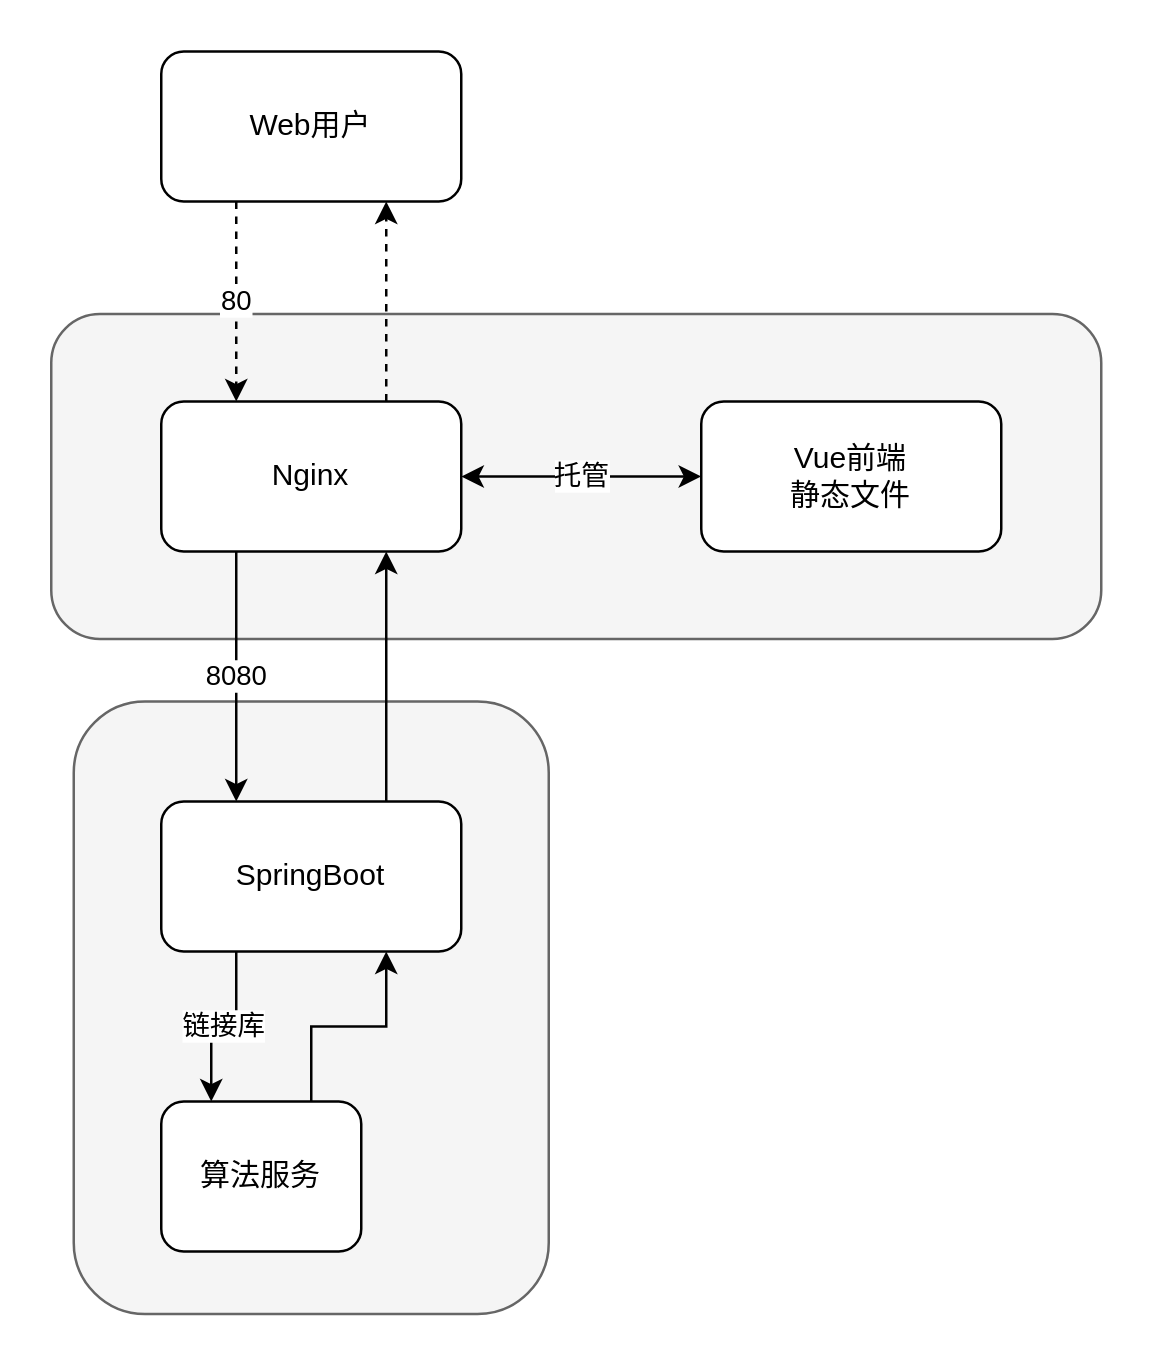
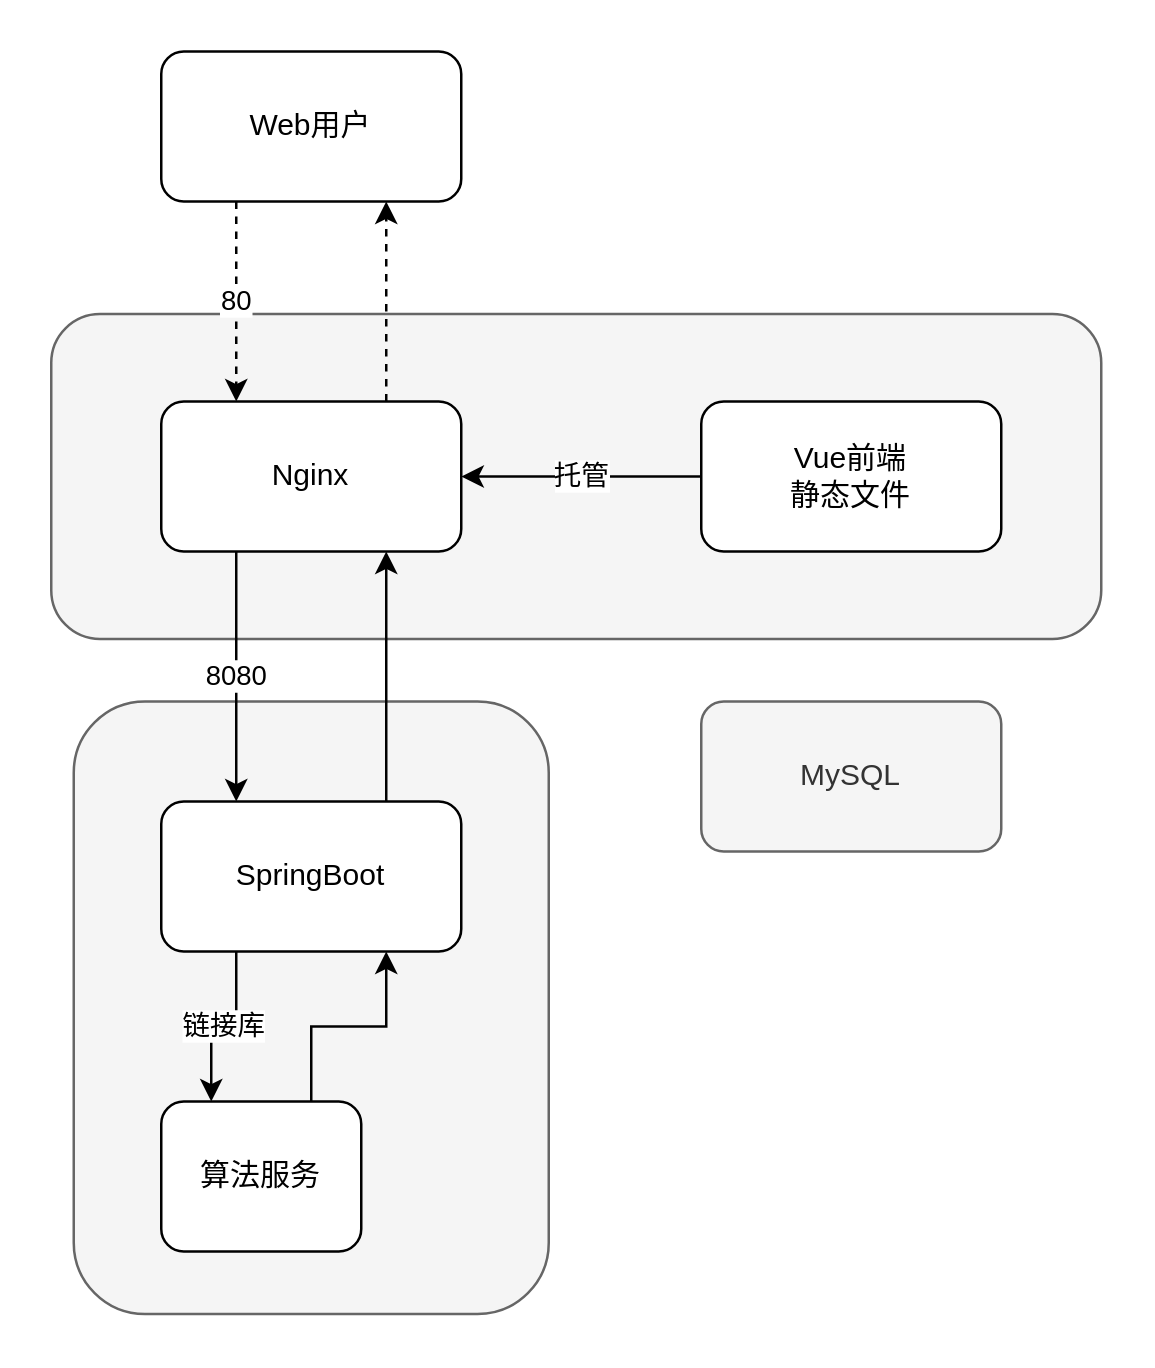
edge "Nginx" -- "Vue前端 静态文件": arrowhead classic -> none
node "MySQL": added
